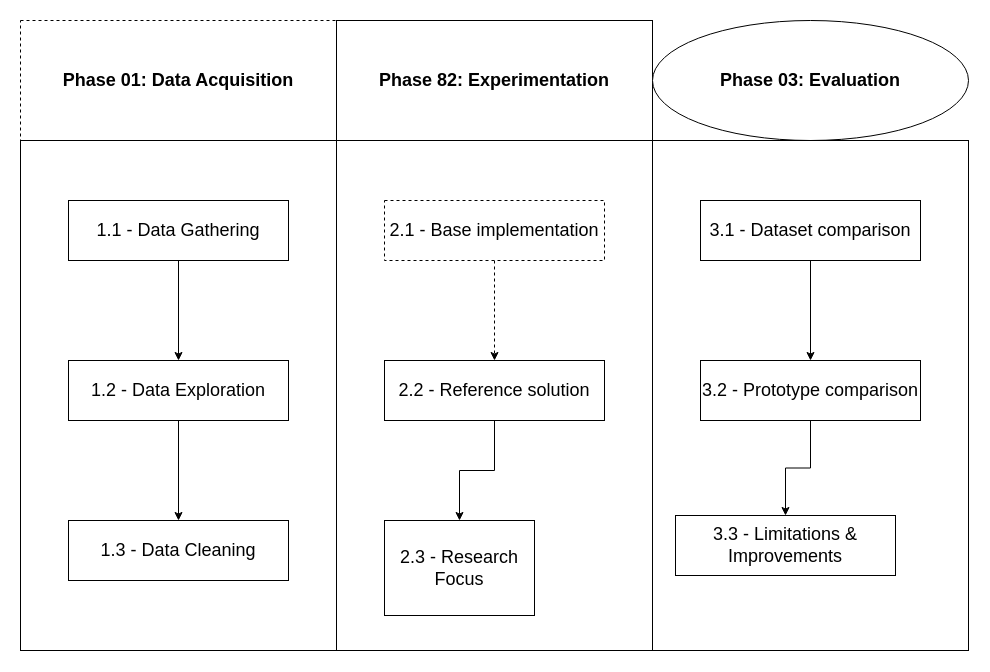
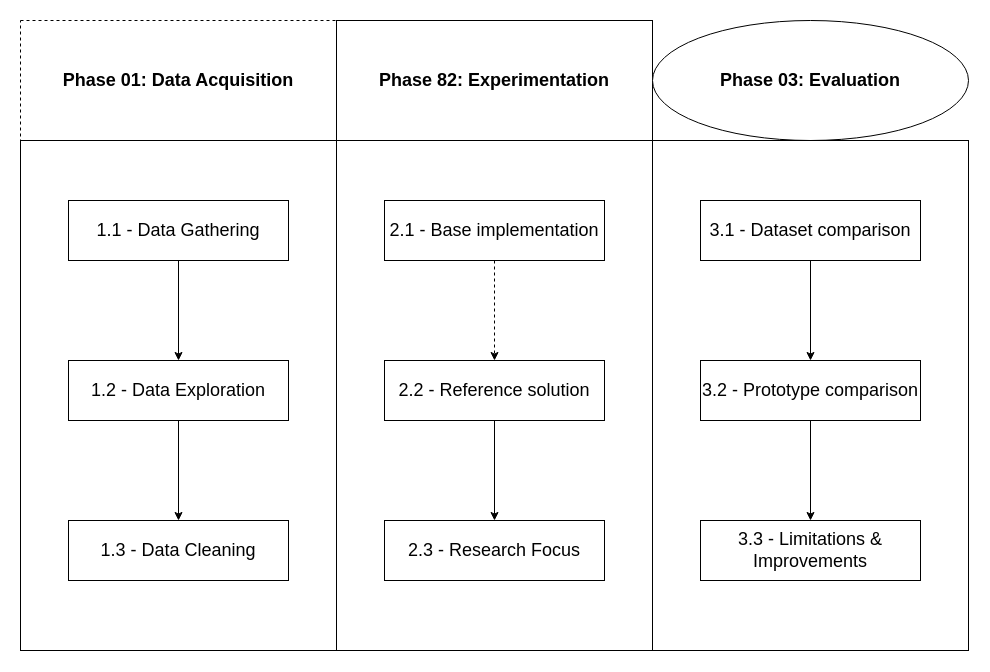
node "2.1 - Base implementation": style dashed -> solid
node "3.3 - Limitations & Improvements": moved (786, 546) -> (811, 551)
node "2.3 - Research Focus": size 150x95 -> 220x60
